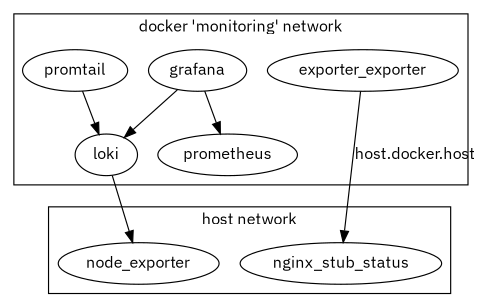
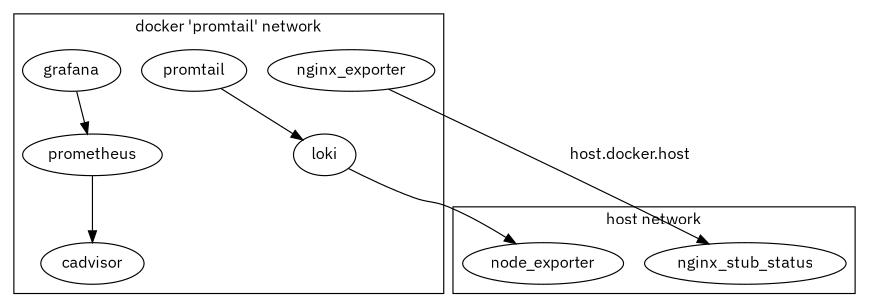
cluster "docker 'monitoring' network": label "docker 'monitoring' network" -> "docker 'promtail' network"
node "exporter_exporter": label "exporter_exporter" -> "nginx_exporter"
edge "grafana" -> "loki": removed
node "cadvisor": added
